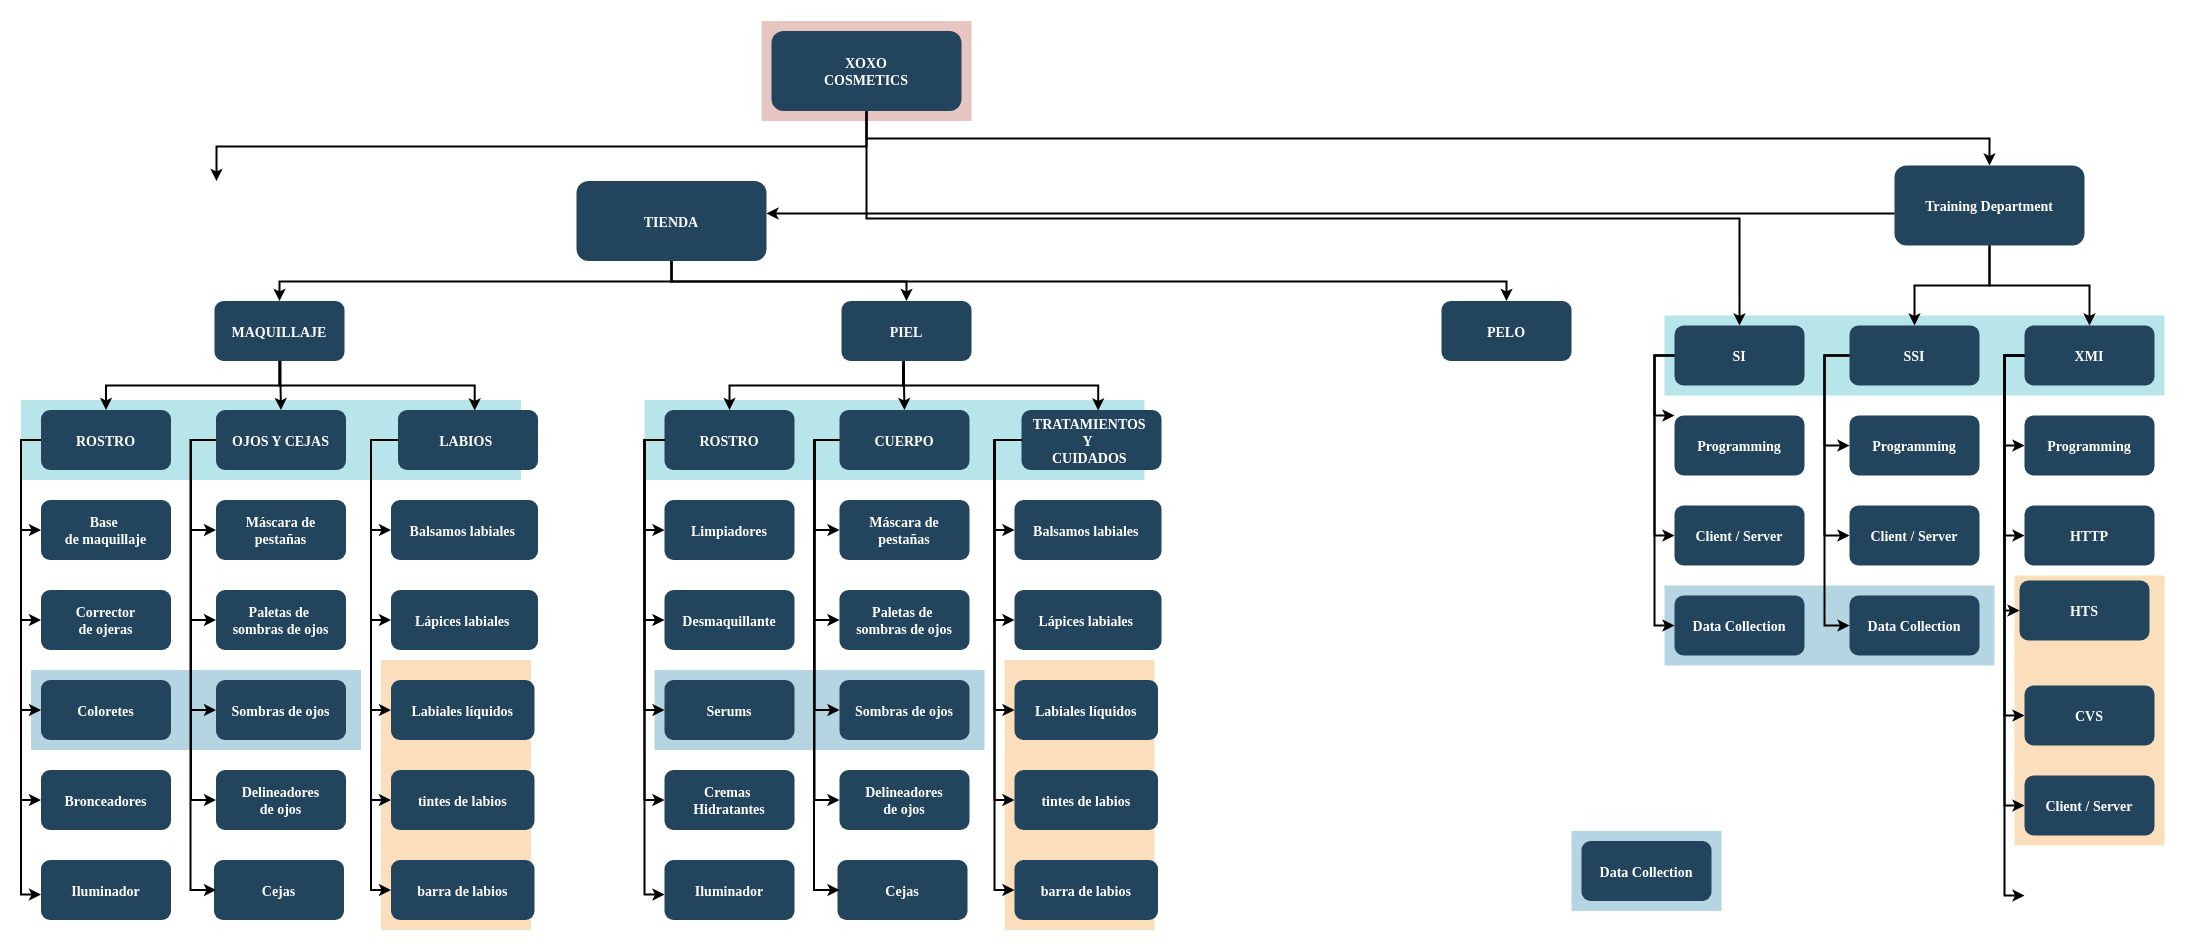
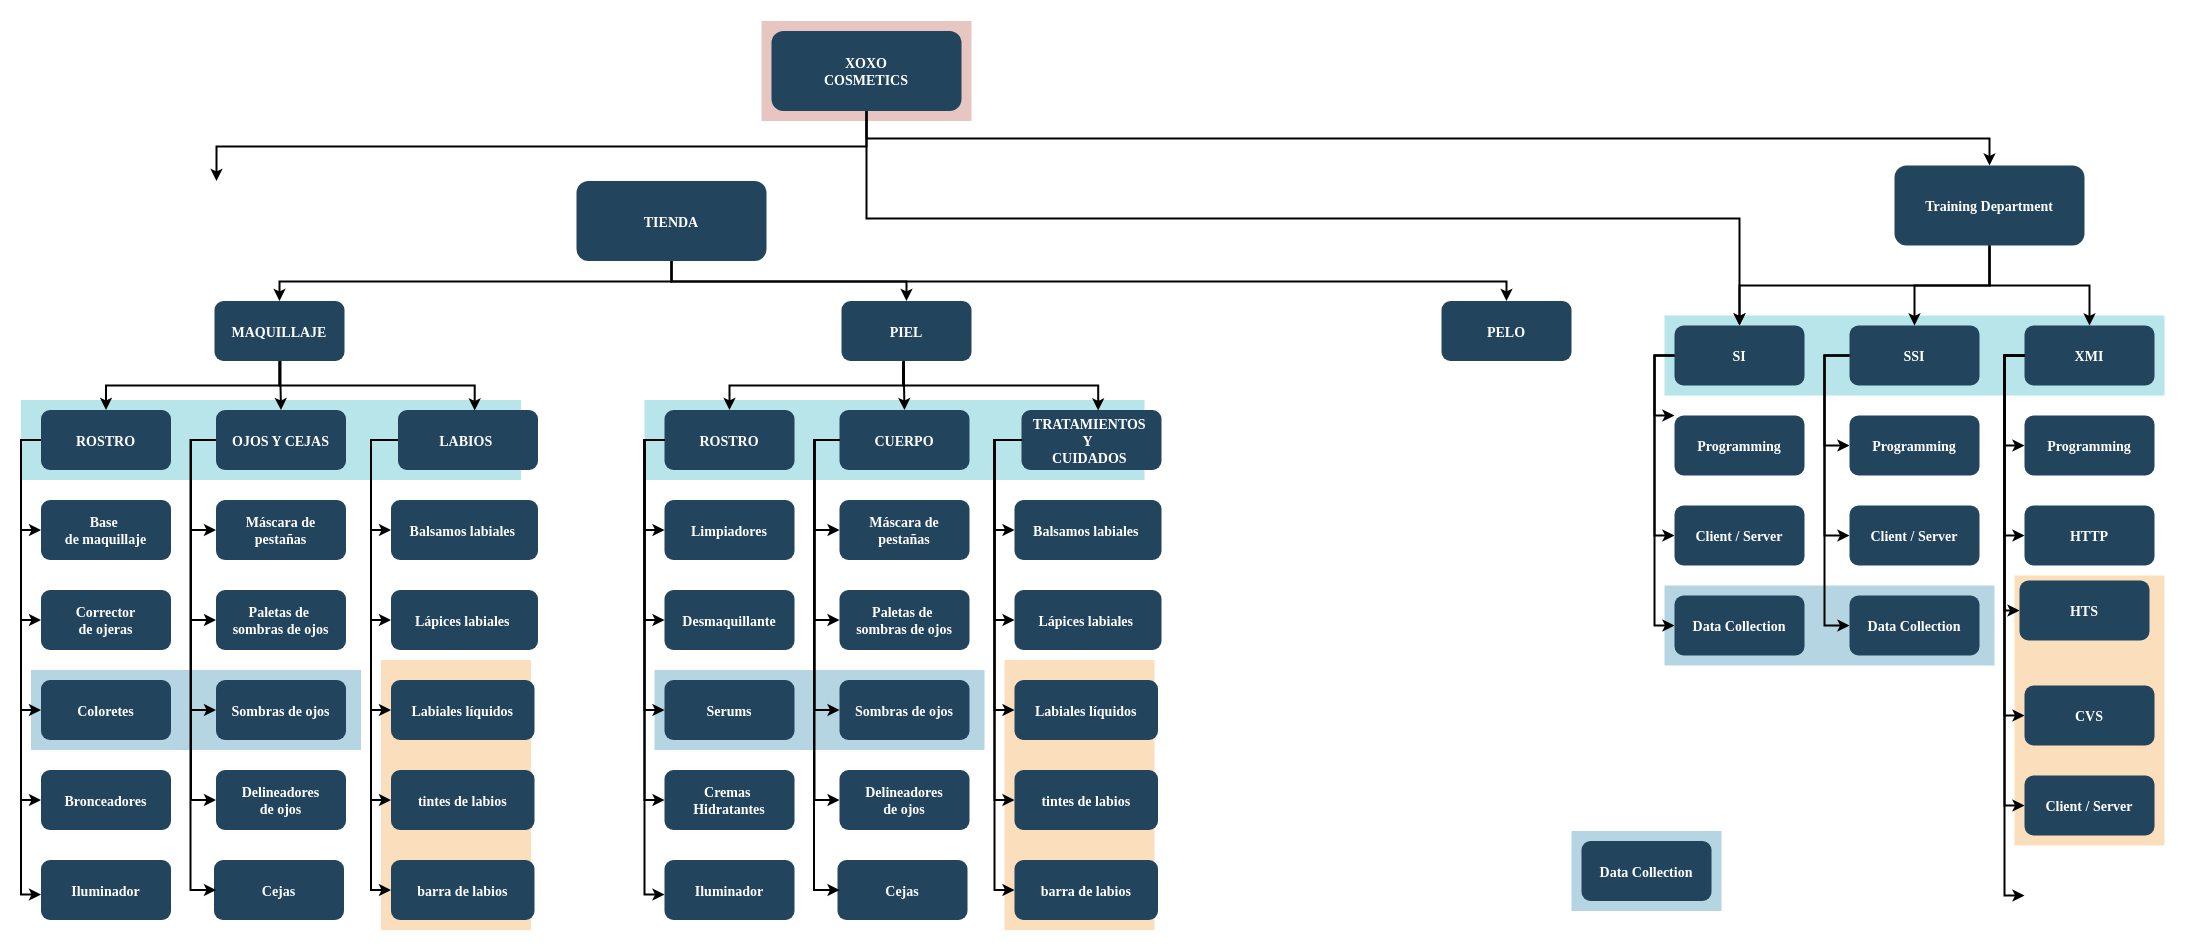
edge "Training Department" -> "TIENDA": now "Training Department" -> "SI"
